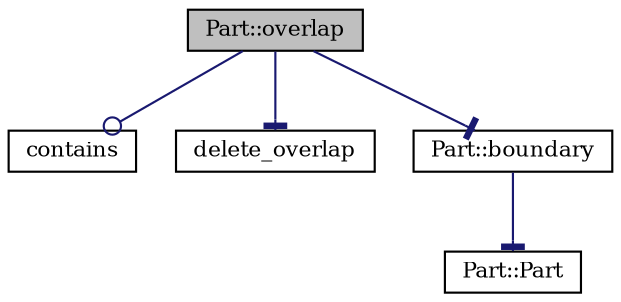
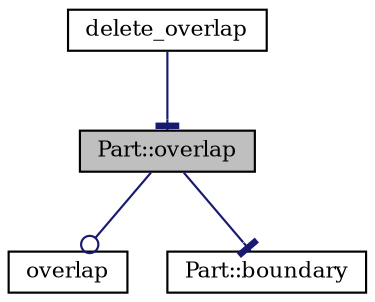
edge "Part::overlap" -> "delete_overlap": reversed
node "contains": label "contains" -> "overlap"
node "Part::Part": removed
